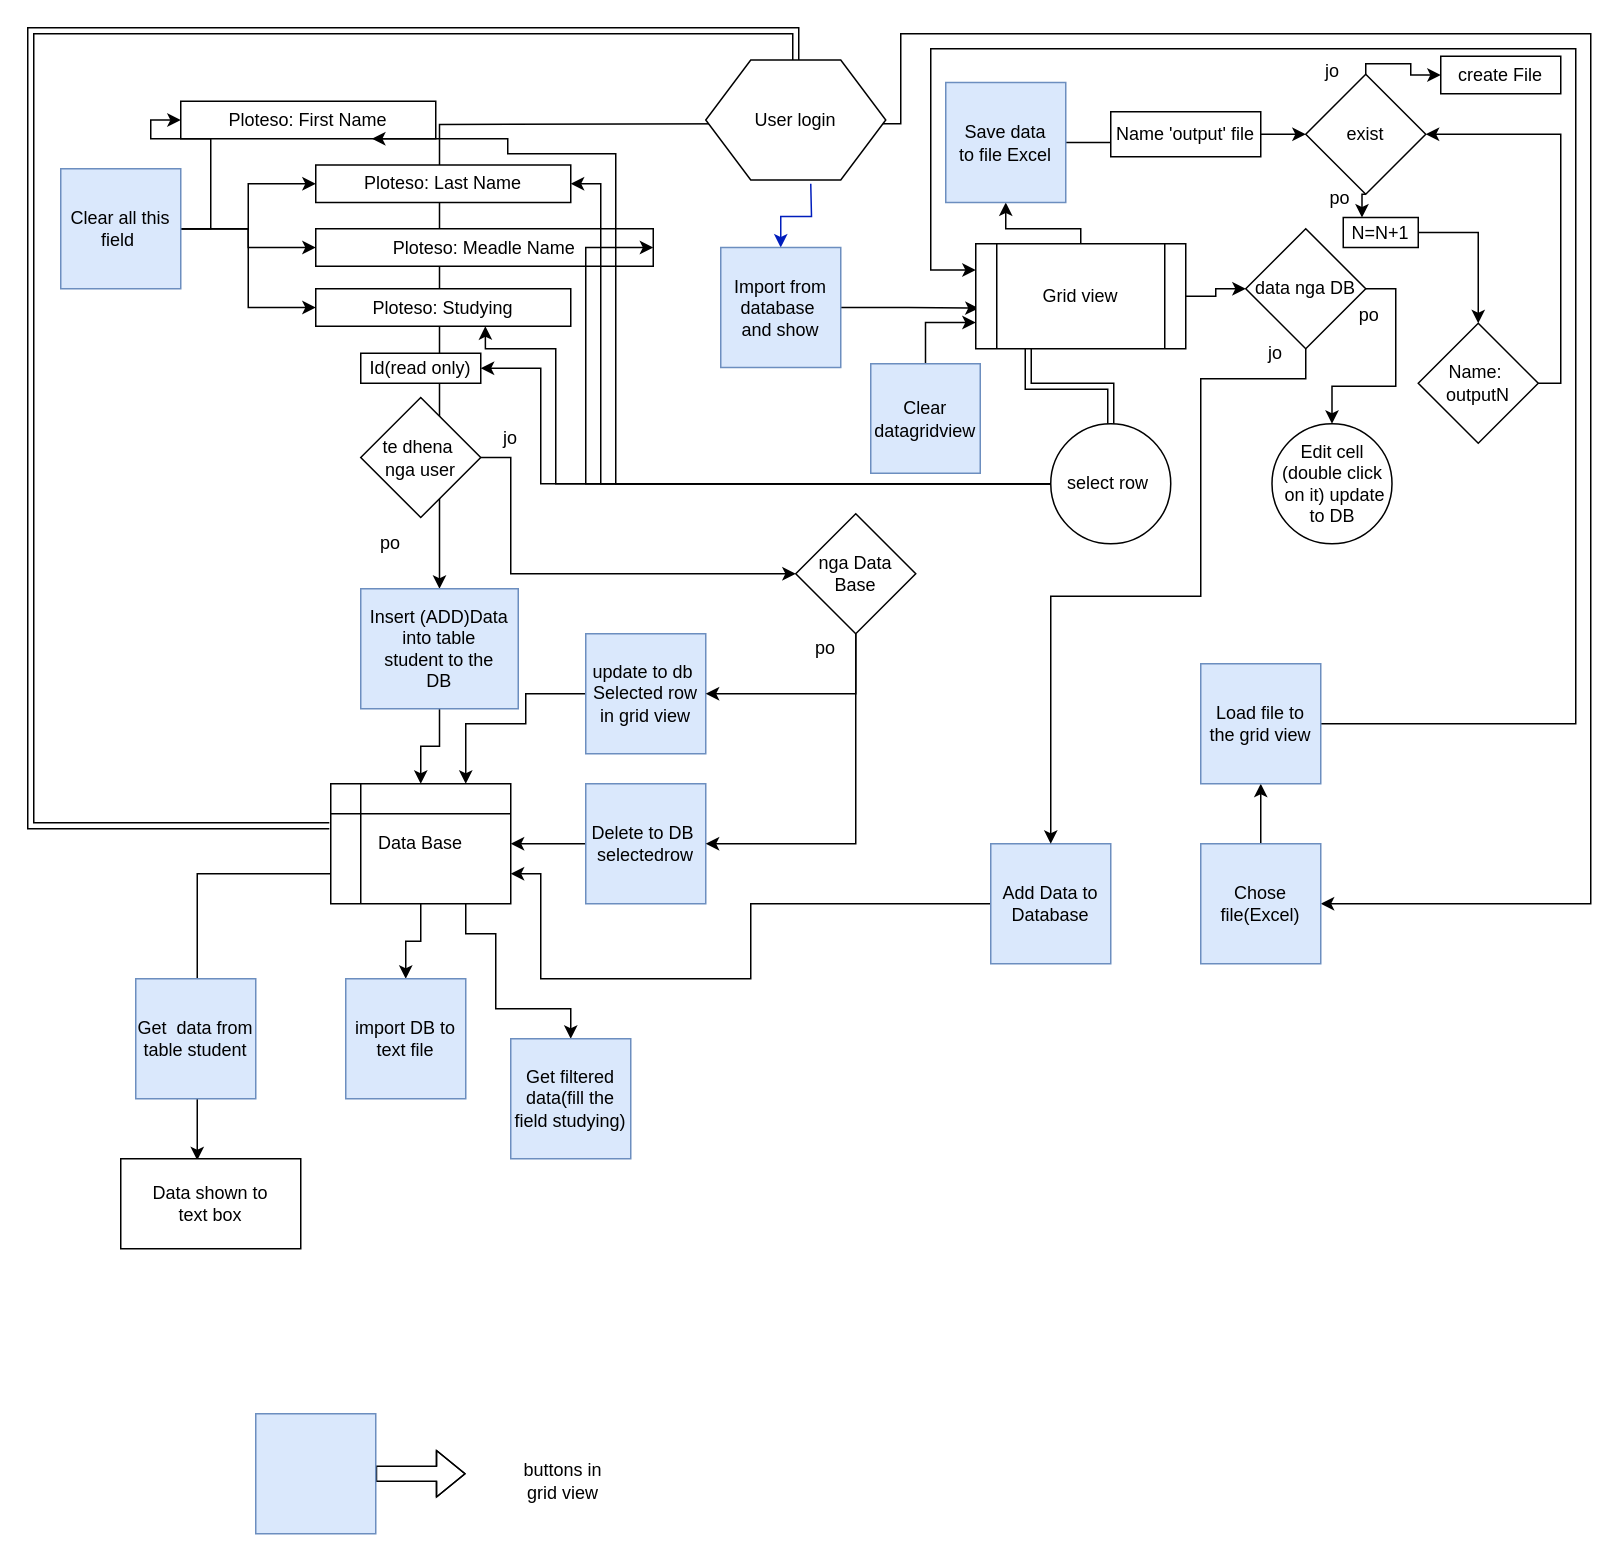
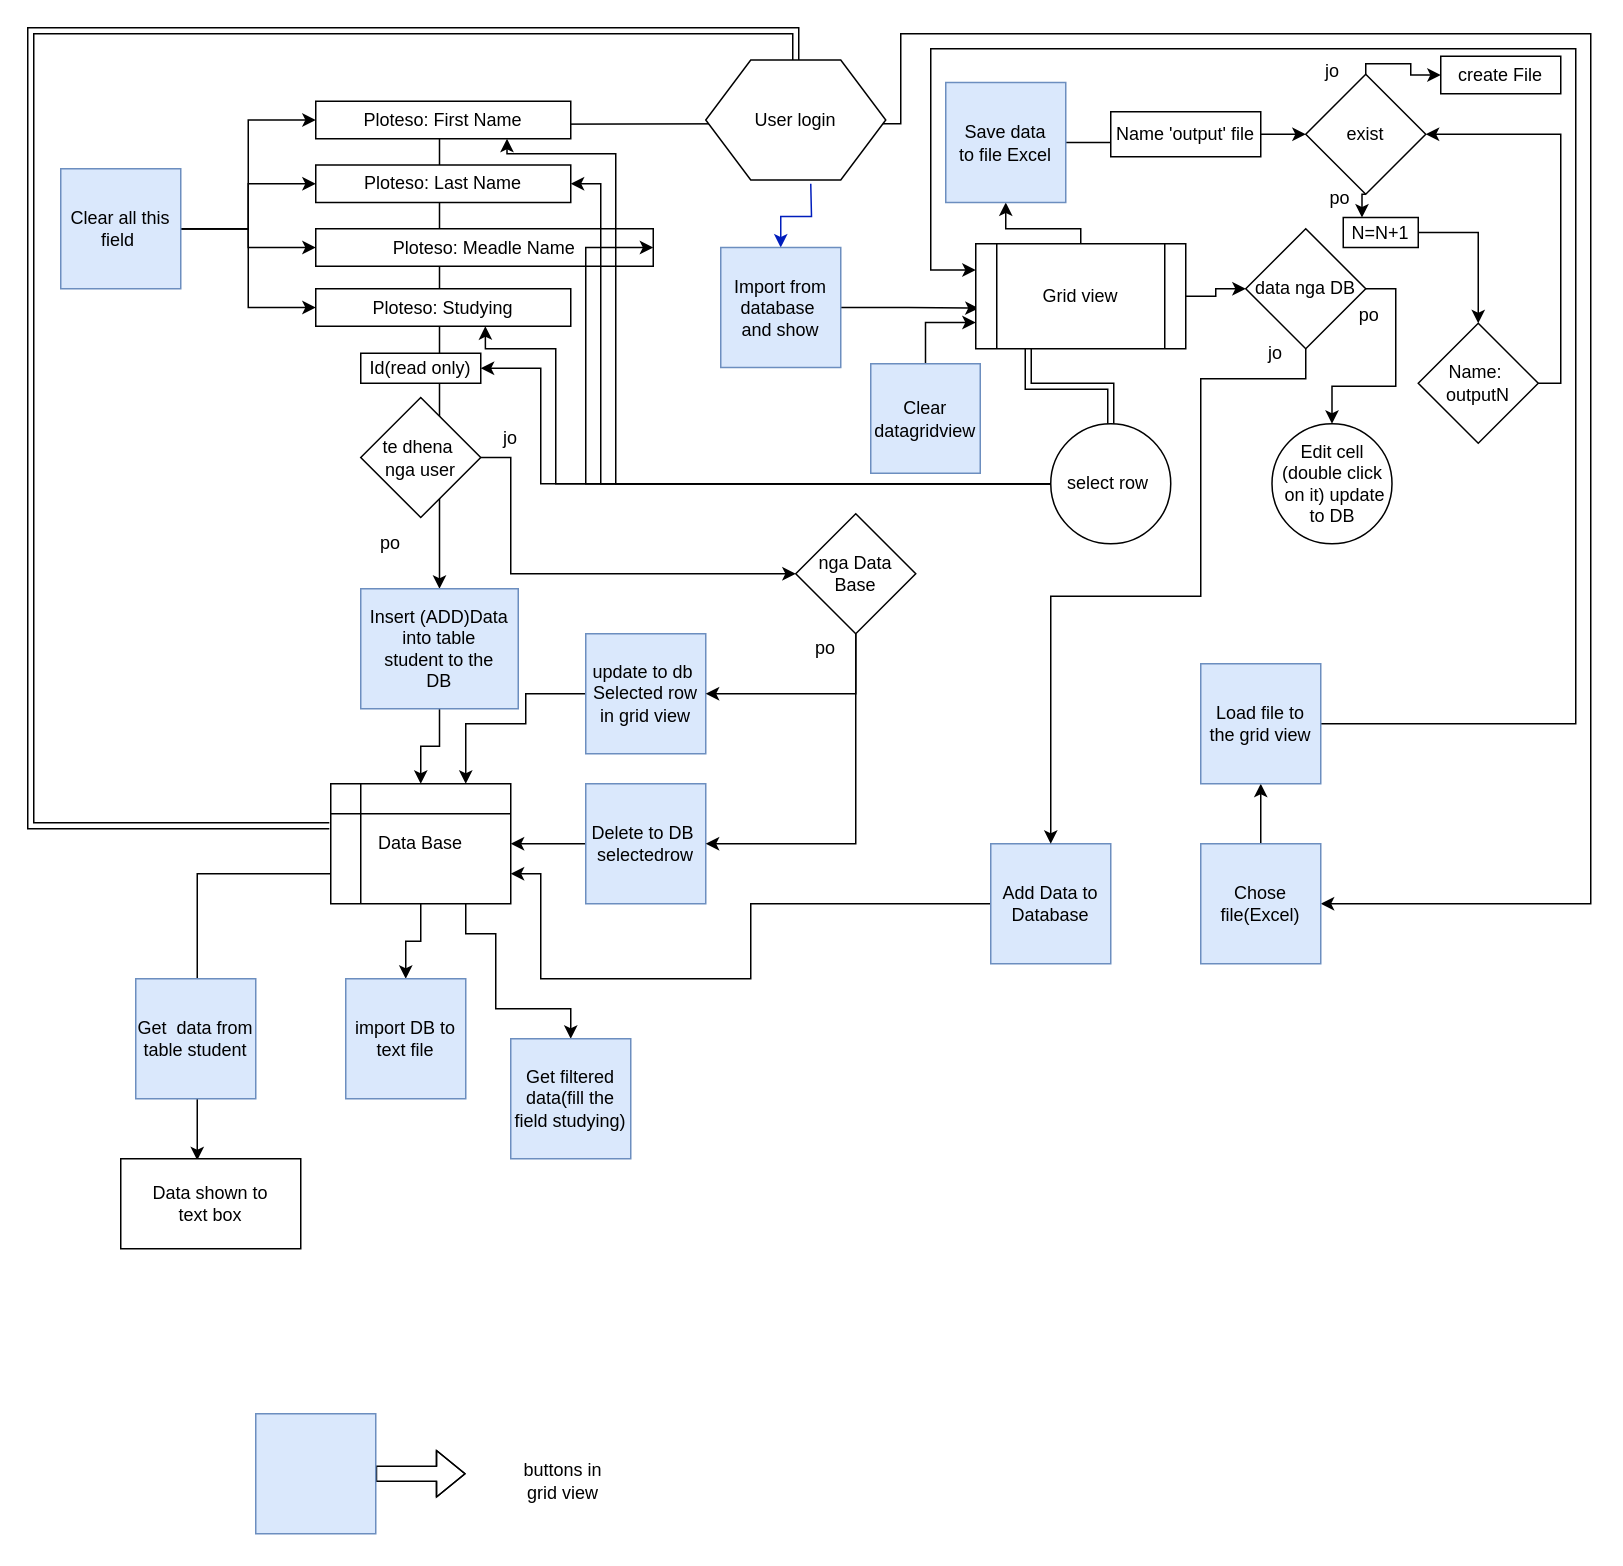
node "Ploteso: First Name": moved (308, 120) -> (443, 120)
